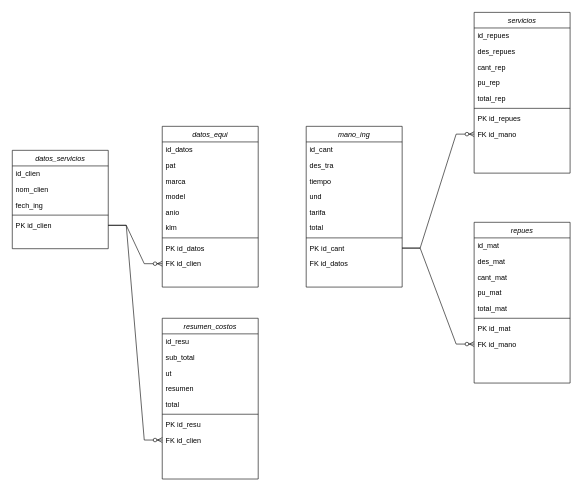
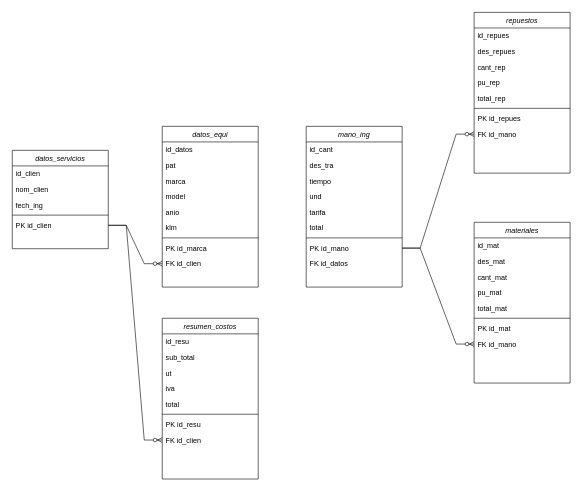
node "servicios": label "servicios" -> "repuestos"
node "repues": label "repues" -> "materiales"
node "PK id_datos": label "PK id_datos" -> "PK id_marca"
node "PK id_cant": label "PK id_cant" -> "PK id_mano"
node "resumen": label "resumen" -> "iva"
